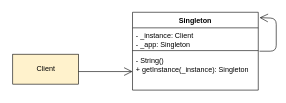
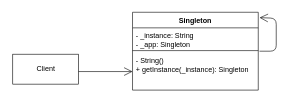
node "- _instance: Client - _app: Singleton": label "- _instance: Client - _app: Singleton" -> "- _instance: String - _app: Singleton"
node "Client": fillcolor #fff2cc -> #ffffff
